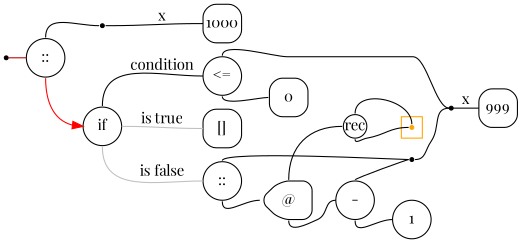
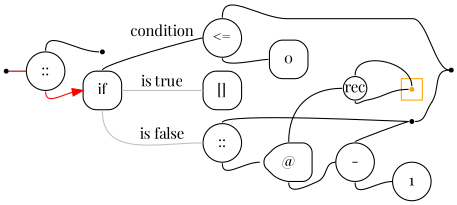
node "1000": removed
node "999": removed
node "if": shape circle -> square
